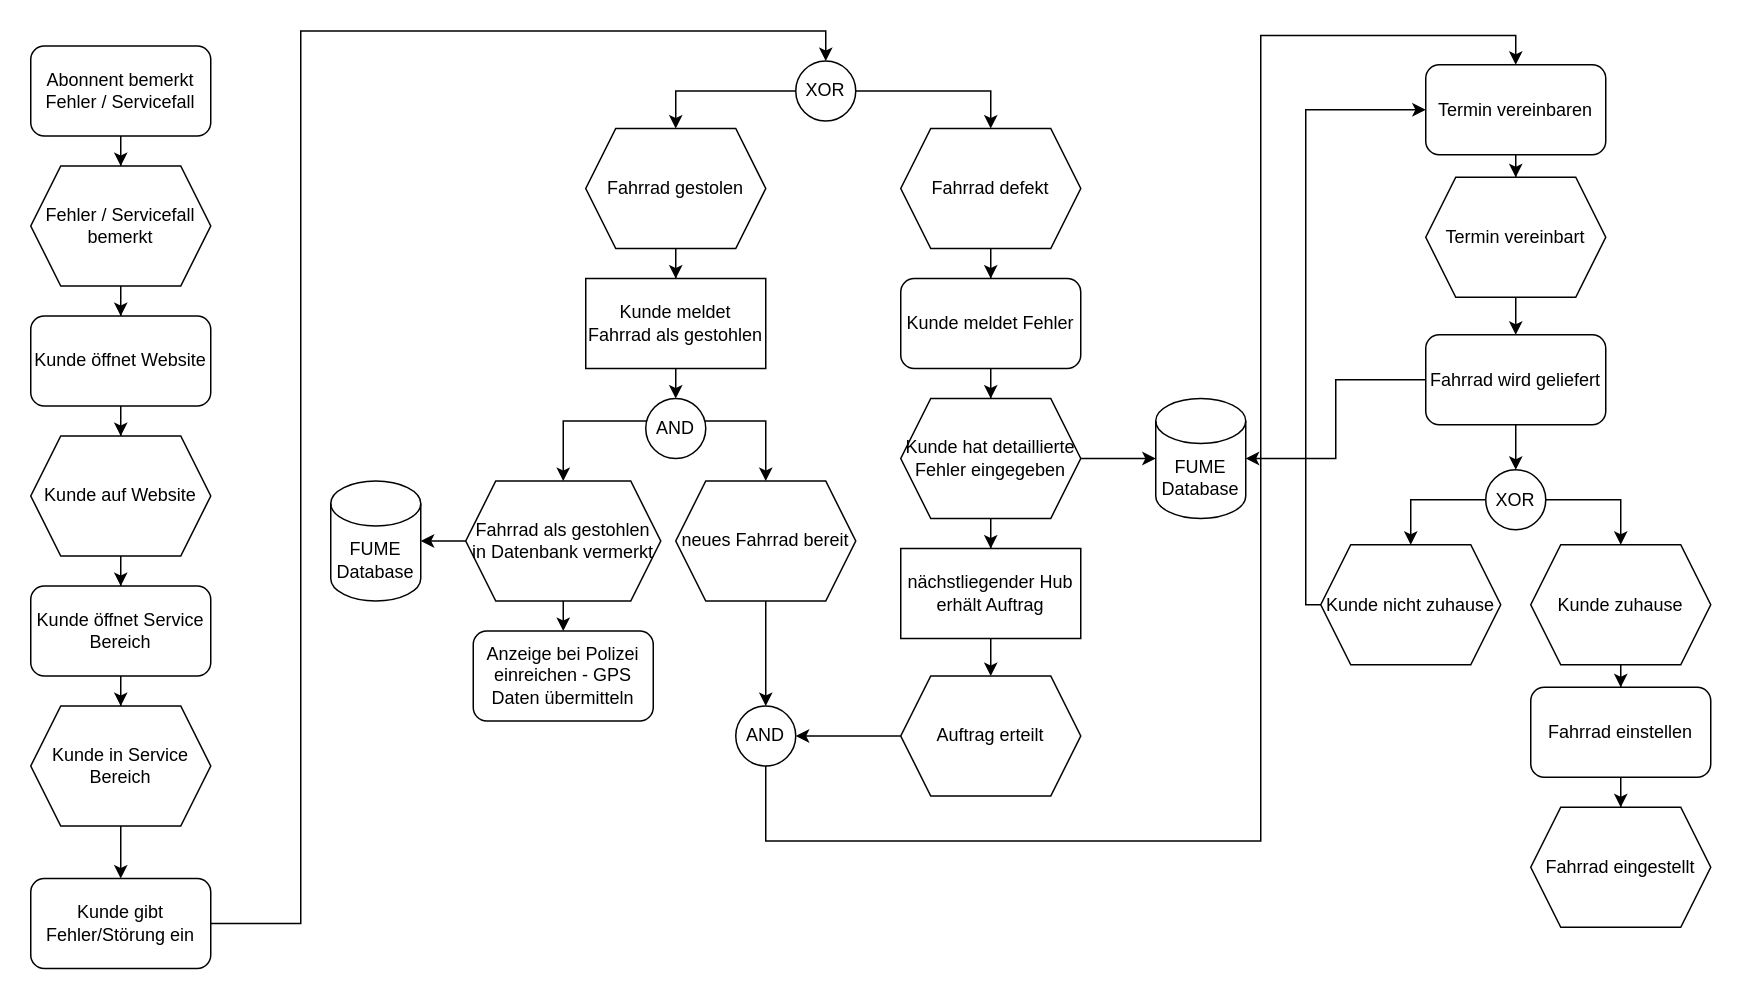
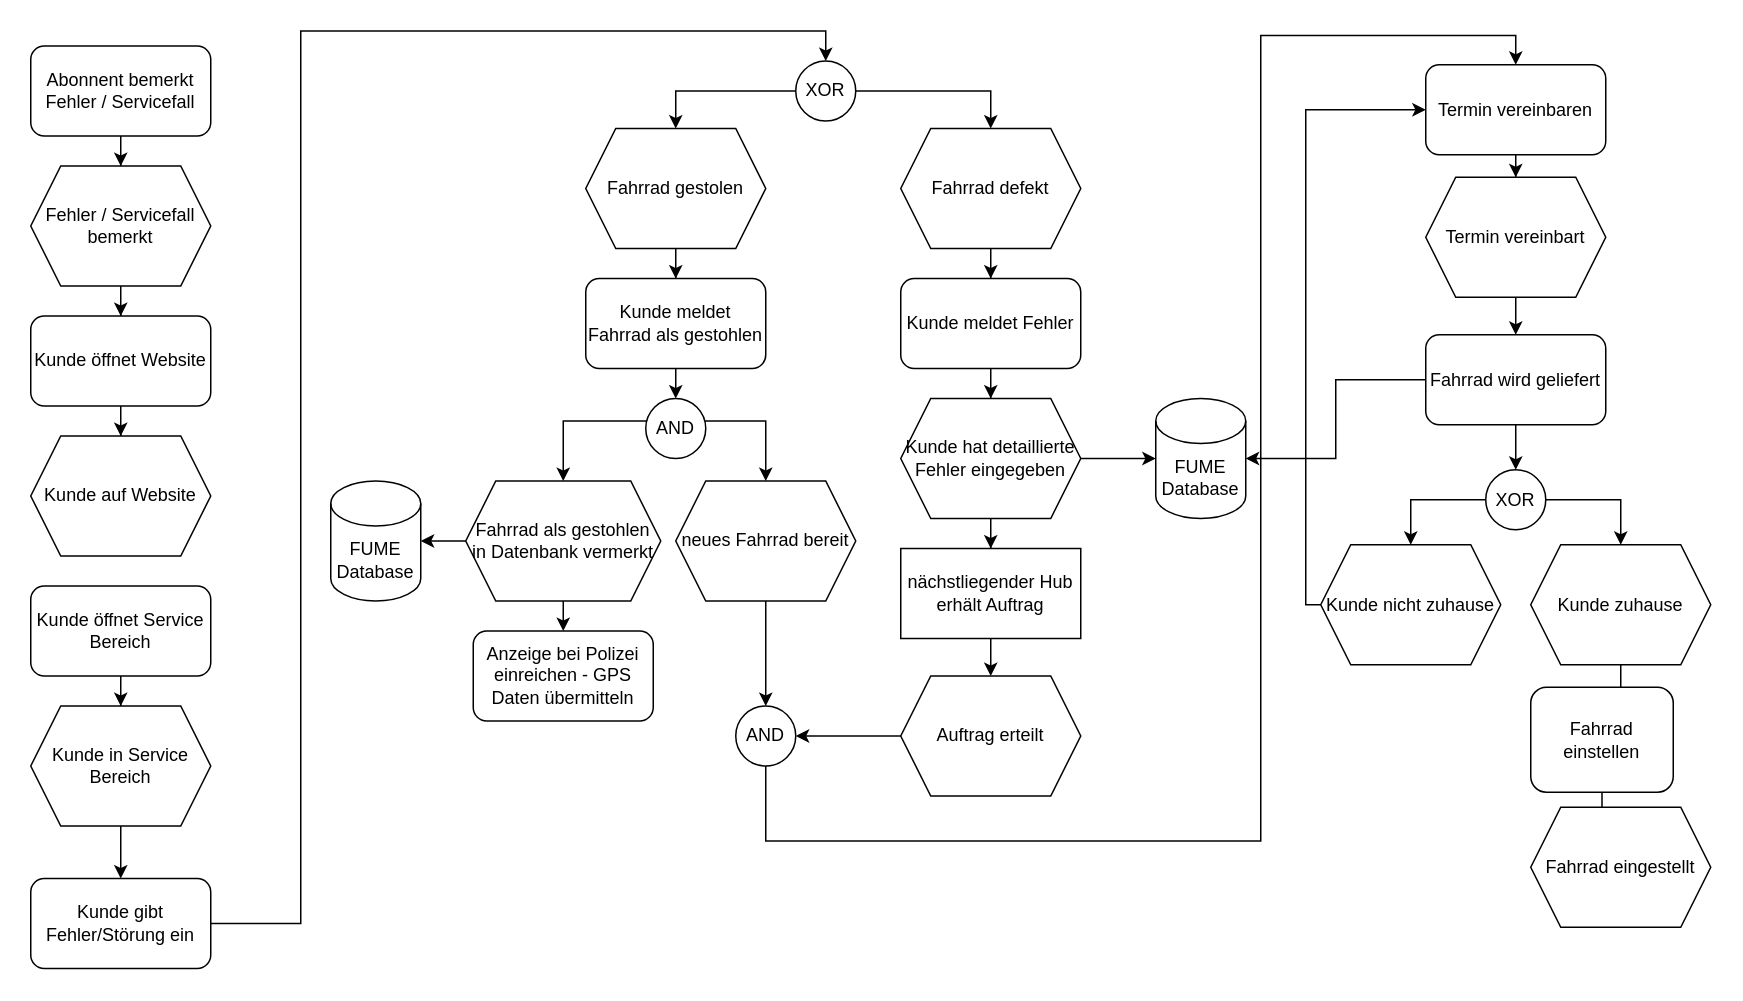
node "Kunde meldet Fahrrad als gestohlen": shape rectangle -> rounded rectangle
edge "Kunde auf Website" -> "Kunde öffnet Service Bereich": removed
node "Fahrrad einstellen": size 180x90 -> 143x105
